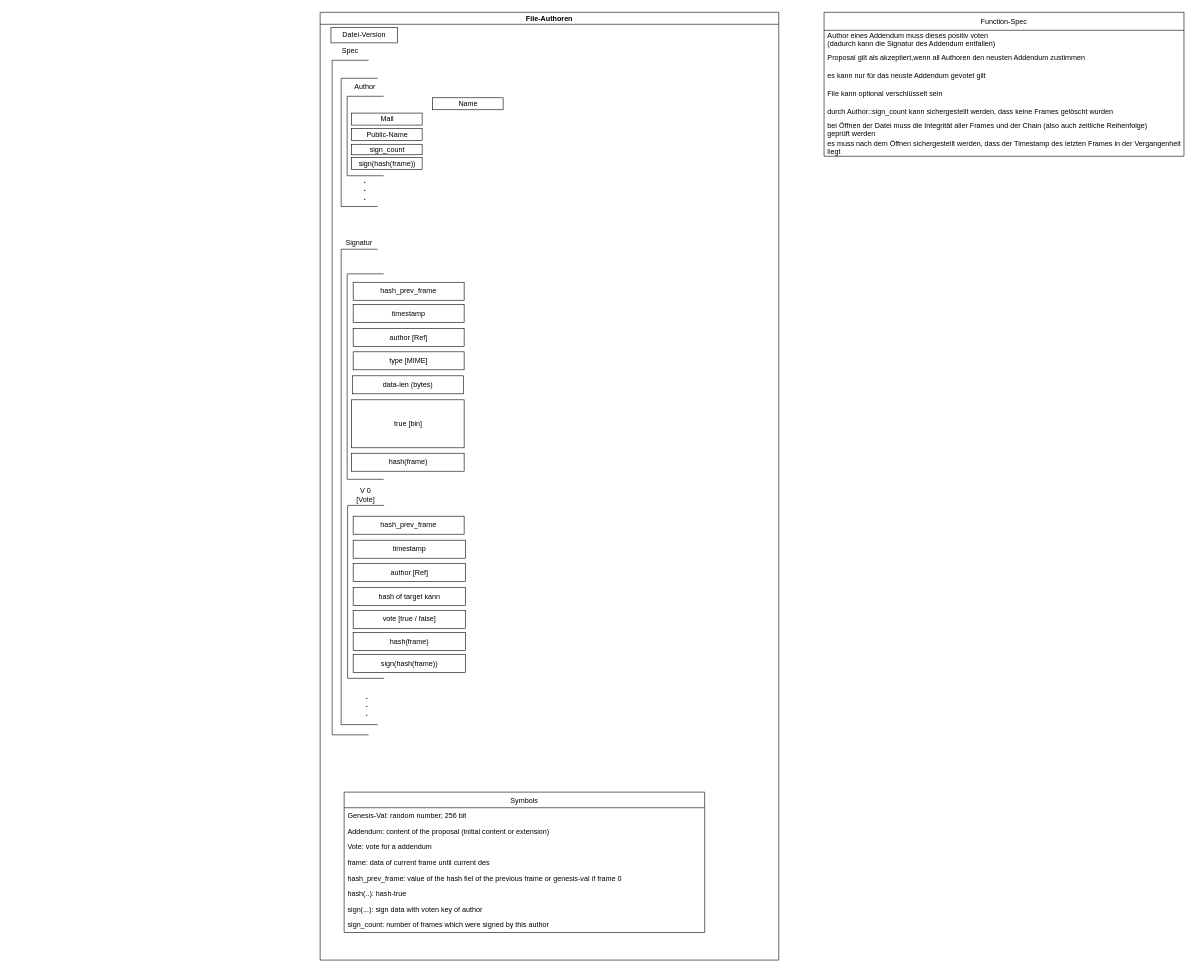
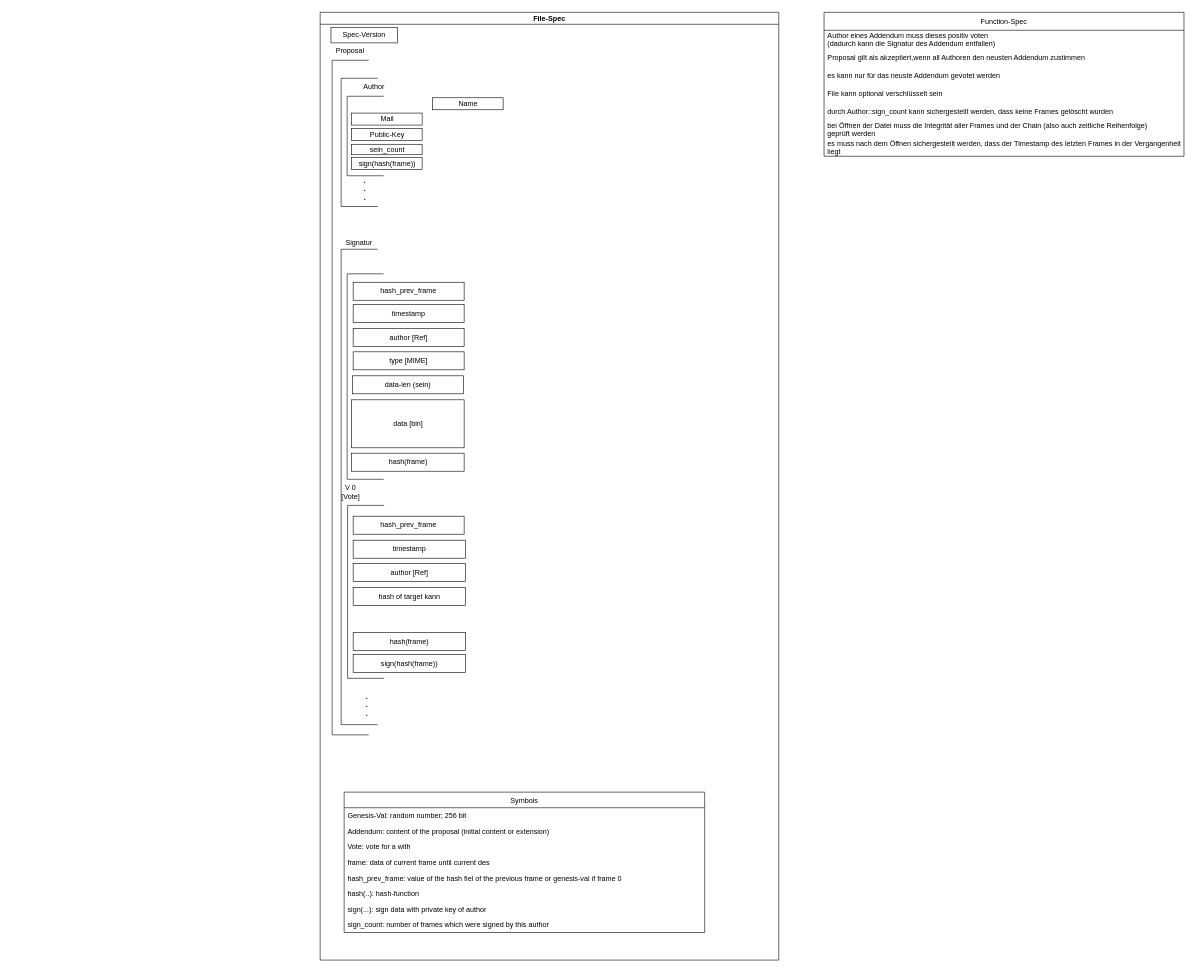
node "File-Authoren": label "File-Authoren" -> "File-Spec"
node "Datei-Version": label "Datei-Version" -> "Spec-Version"
node "Spec": label "Spec" -> "Proposal"
node "es kann nur für das neuste Addendum gevotet gilt": label "es kann nur für das neuste Addendum gevotet gilt" -> "es kann nur für das neuste Addendum gevotet werden"
node "Author": moved (365, 87) -> (374, 87)
node "Public-Name": label "Public-Name" -> "Public-Key"
node "sign_count": label "sign_count" -> "sein_count"
node "data-len (bytes)": label "data-len (bytes)" -> "data-len (sein)"
node "true [bin]": label "true [bin]" -> "data [bin]"
node "V 0 [Vote]": moved (366, 495) -> (351, 492)
node "vote [true / false]": removed
node "Vote: vote for a addendum": label "Vote: vote for a addendum" -> "Vote: vote for a with"
node "hash(..): hash-true": label "hash(..): hash-true" -> "hash(..): hash-function"
node "sign(...): sign data with voten key of author": label "sign(...): sign data with voten key of author" -> "sign(...): sign data with private key of author"
